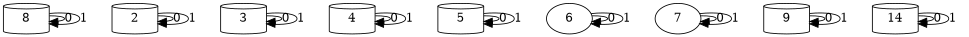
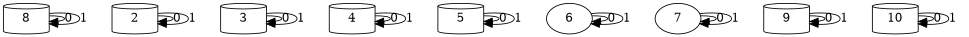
node "14": label "14" -> "10"
